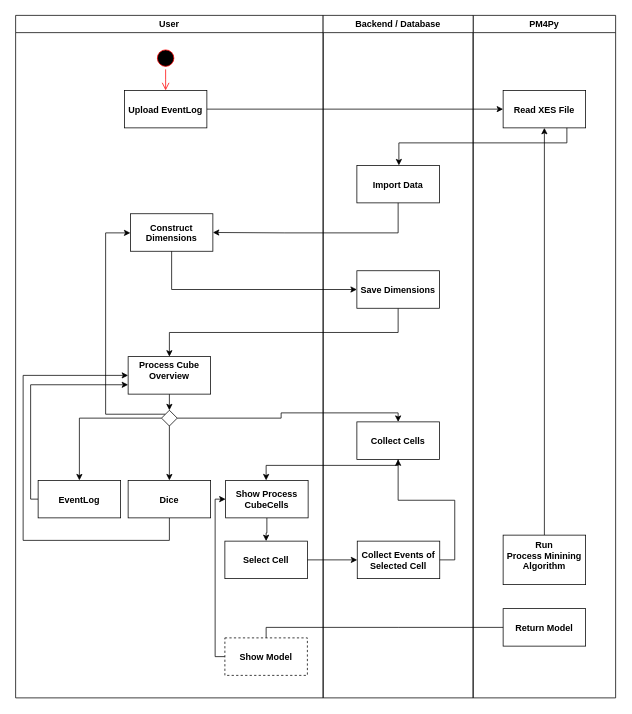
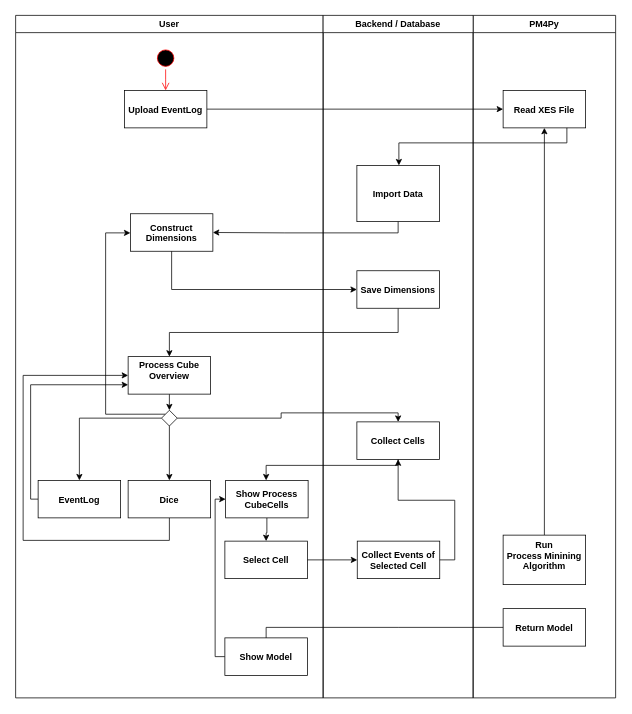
node "Import Data": size 83x38 -> 83x56
node "Show Model": style dashed -> solid
